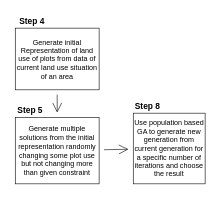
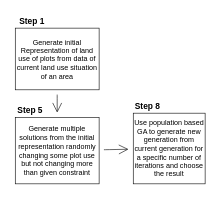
node "Step 4": label "Step 4" -> "Step 1"
